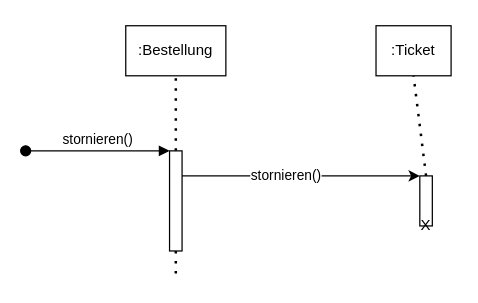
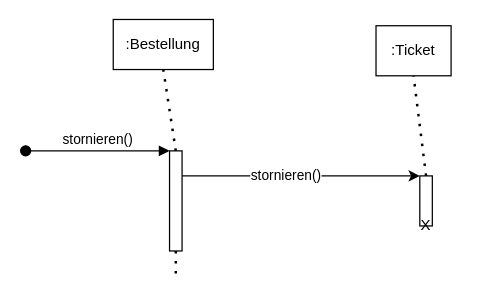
node ":Bestellung": moved (176, 51) -> (163, 44)
